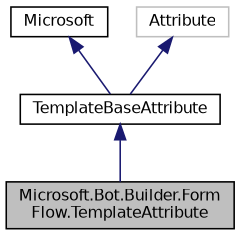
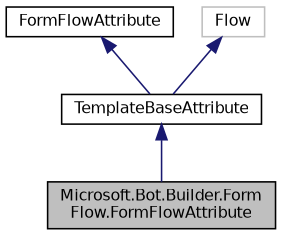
node "Microsoft": label "Microsoft" -> "FormFlowAttribute"
node "Attribute": label "Attribute" -> "Flow"
node "Microsoft.Bot.Builder.Form Flow.TemplateAttribute": label "Microsoft.Bot.Builder.Form Flow.TemplateAttribute" -> "Microsoft.Bot.Builder.Form Flow.FormFlowAttribute"
